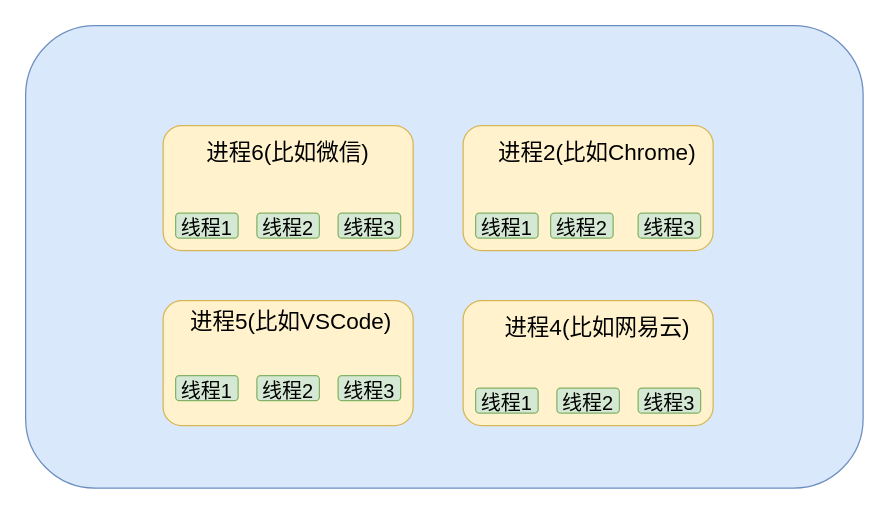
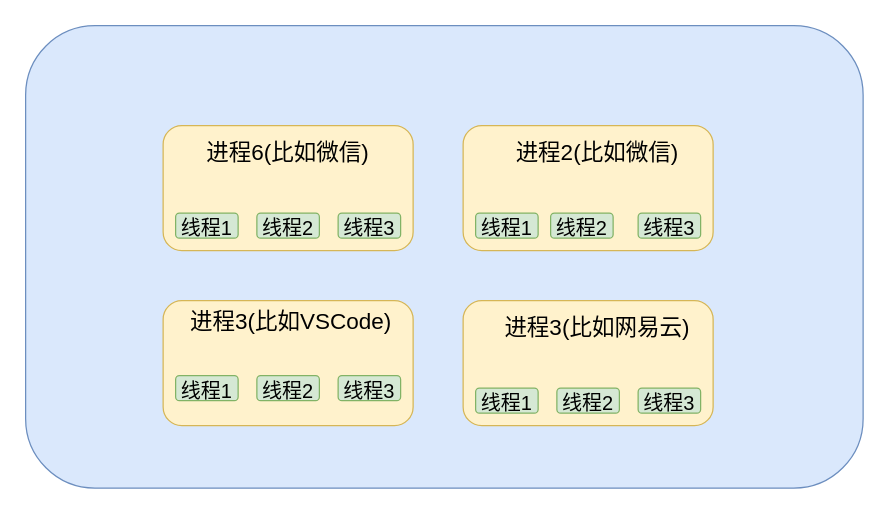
node "进程2(比如Chrome)": label "进程2(比如Chrome)" -> "进程2(比如微信)"
node "进程5(比如VSCode)": label "进程5(比如VSCode)" -> "进程3(比如VSCode)"
node "进程4(比如网易云)": label "进程4(比如网易云)" -> "进程3(比如网易云)"
